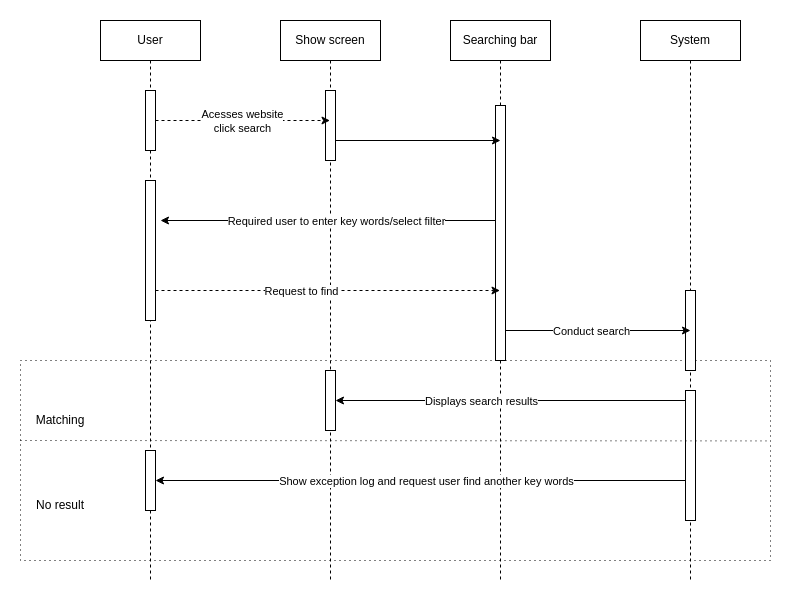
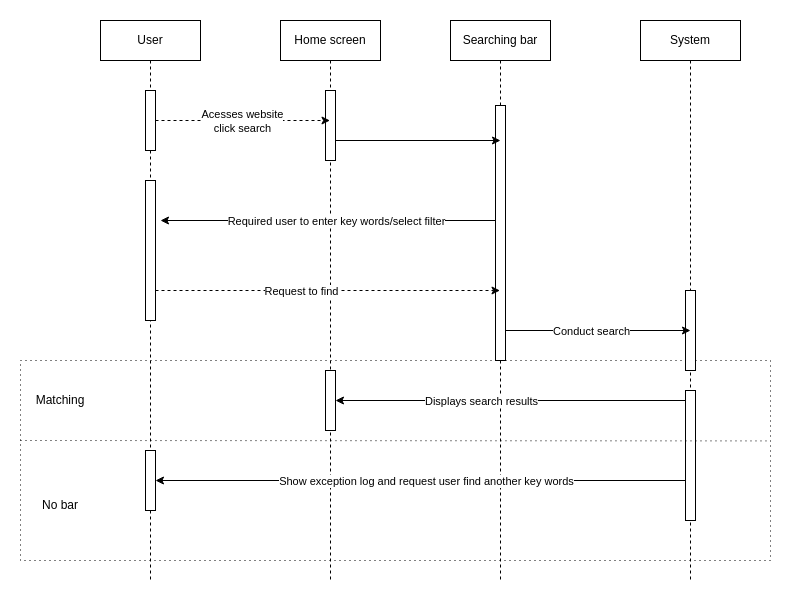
node "Show screen": label "Show screen" -> "Home screen"
node "Matching": moved (61, 421) -> (61, 401)
node "No result": label "No result" -> "No bar"
